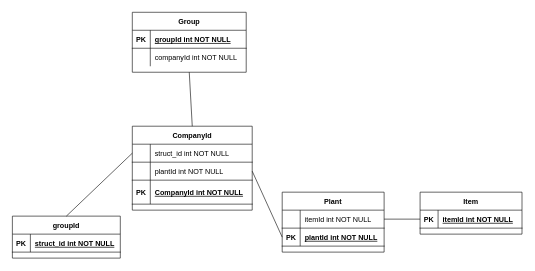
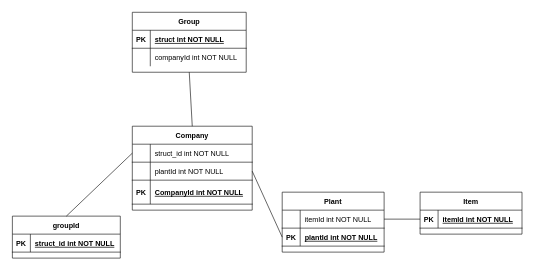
node "groupId int NOT NULL": label "groupId int NOT NULL" -> "struct int NOT NULL"
node "CompanyId": label "CompanyId" -> "Company"
